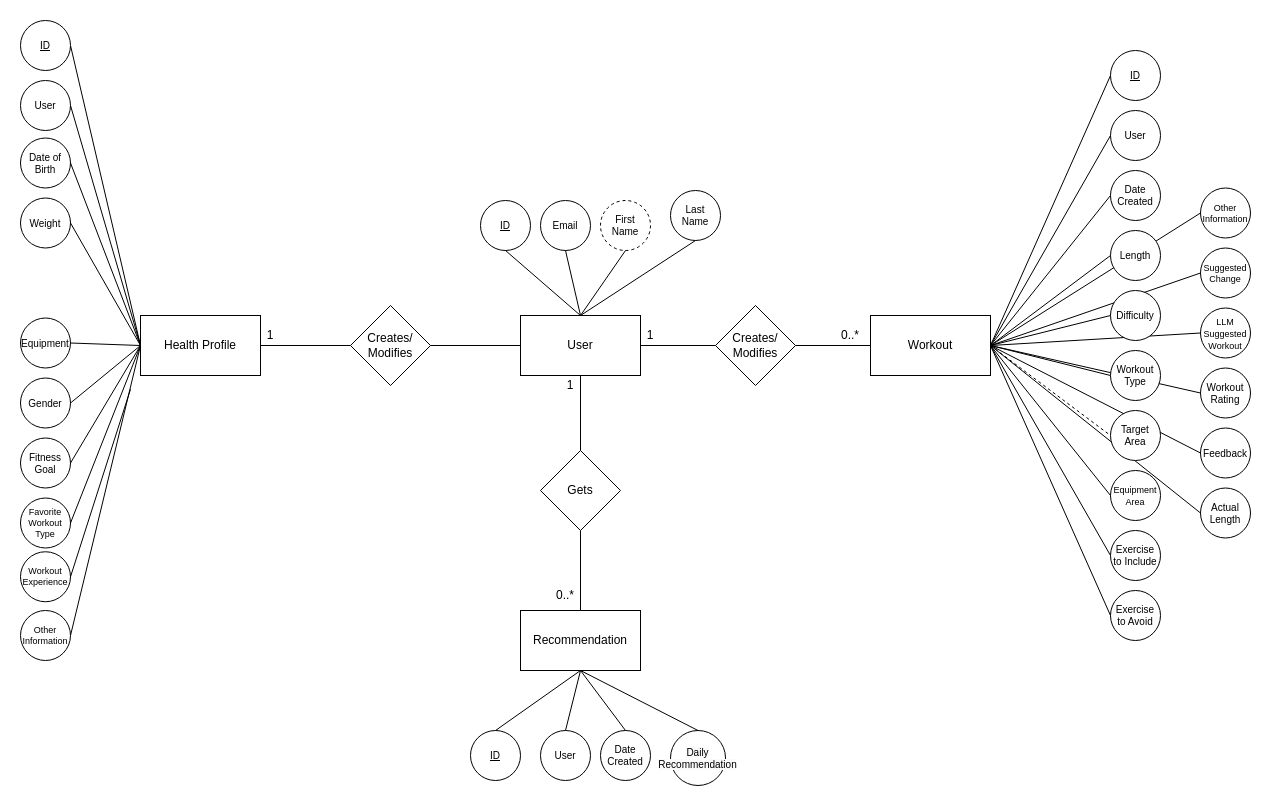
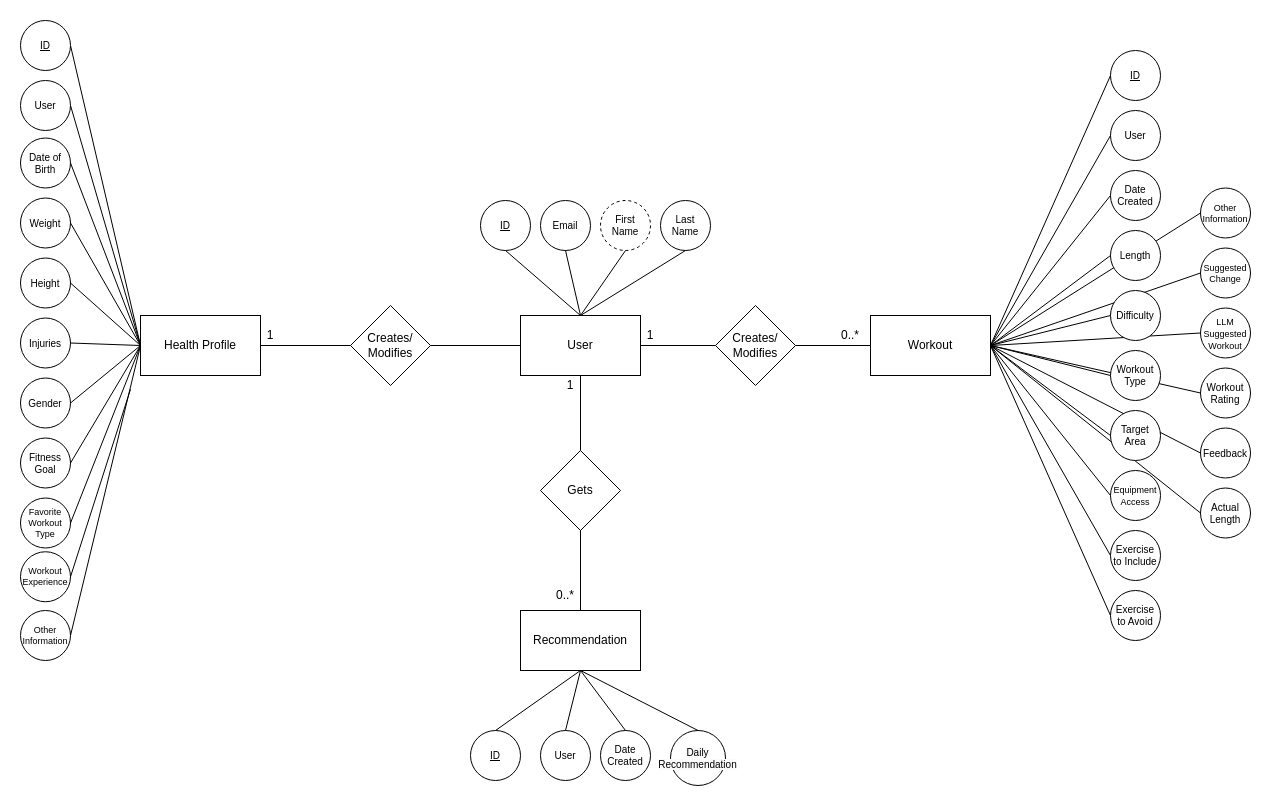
node "Last Name": moved (696, 216) -> (686, 226)
node "Height": added
edge "Height" -- "Health Profile": added
node "Equipment": label "Equipment" -> "Injuries"
edge "Workout" -- "Target Area": style dashed -> solid
node "Equipment Area": label "Equipment Area" -> "Equipment Access"
